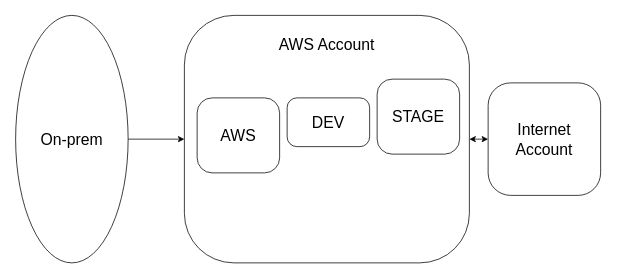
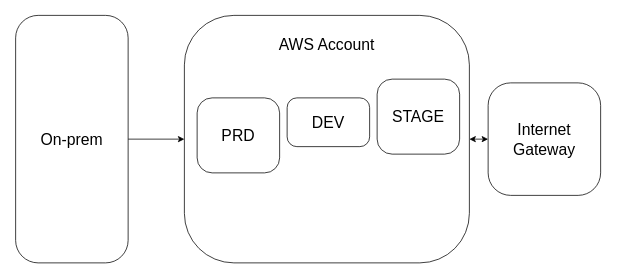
node "AWS": label "AWS" -> "PRD"
node "On-prem": shape ellipse -> rounded rectangle
node "Internet Account": label "Internet Account" -> "Internet Gateway"
